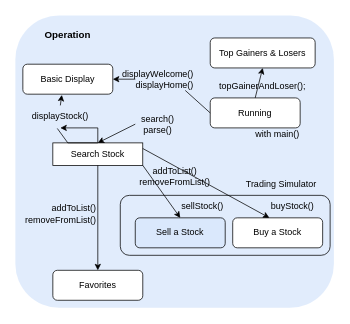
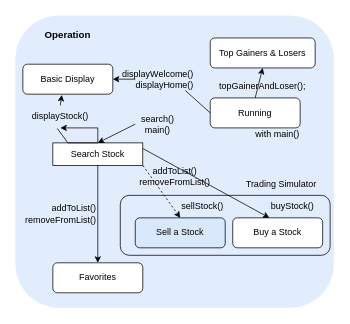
node "search() parse()": label "search() parse()" -> "search() main()"
edge "Search Stock" -> "Sell a Stock": style solid -> dashed
node "Favorites": moved (98, 285) -> (98, 278)
